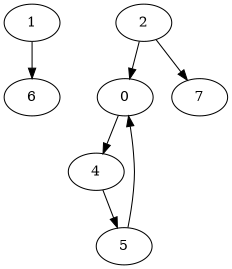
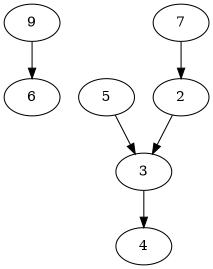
node "1": label "1" -> "9"
edge "2" -> "7": reversed
node "0": label "0" -> "3"
edge "4" -> "5": removed
